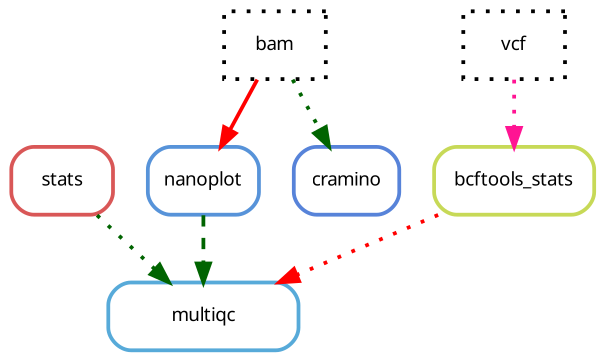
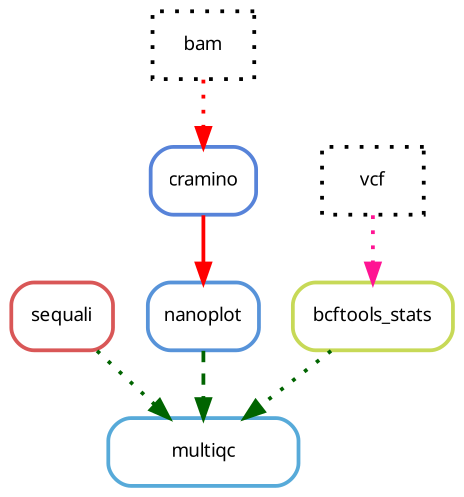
edge "bam" -> "nanoplot": now "cramino" -> "nanoplot"
edge "bam" -> "cramino": color darkgreen -> red
node "stats": label "stats" -> "sequali"
edge "bcftools_stats" -> "multiqc": color red -> darkgreen
